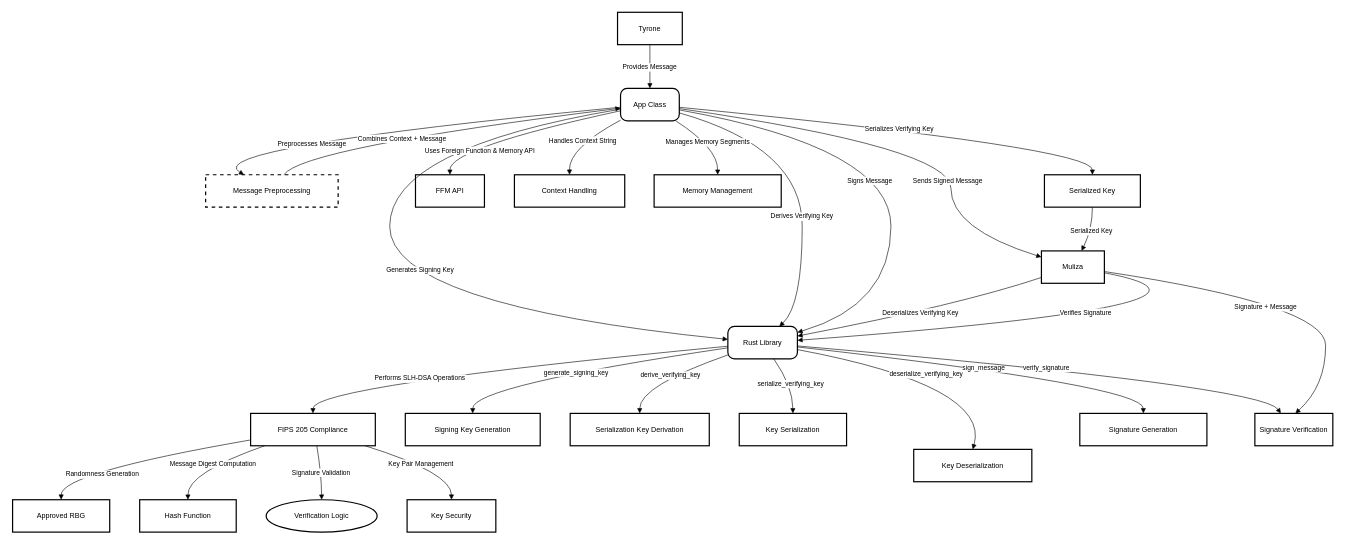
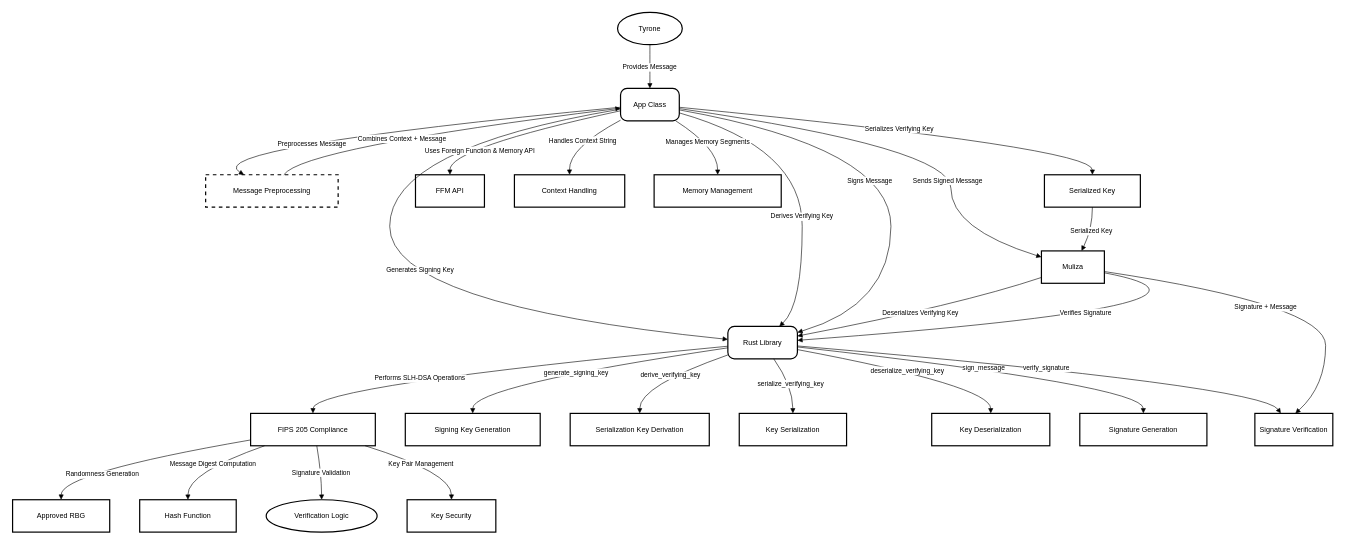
node "Tyrone": shape rectangle -> ellipse
node "Key Deserialization": moved (973, 466) -> (991, 430)
